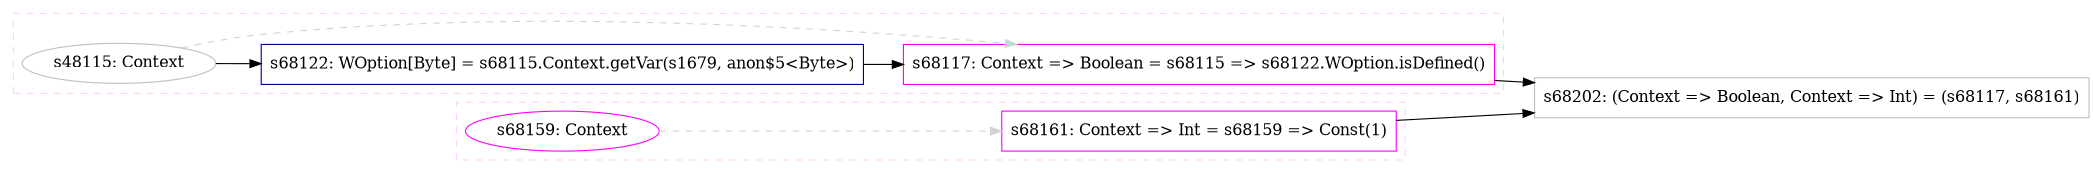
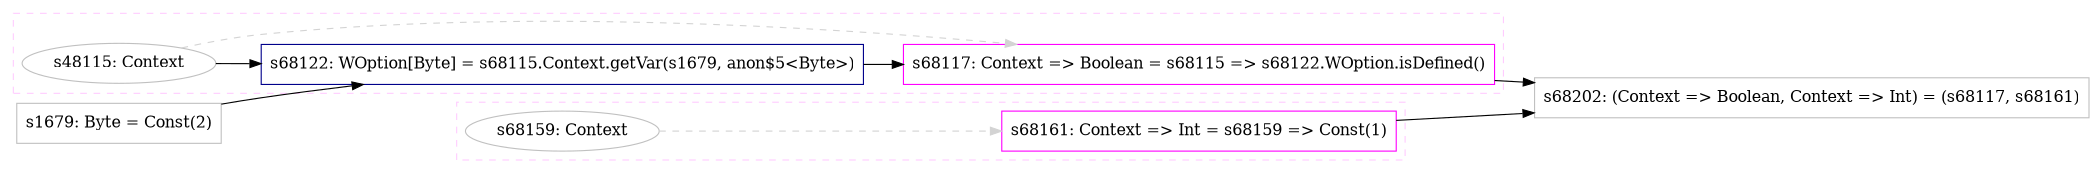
node "s1679: Byte = Const(2)": added
node "s68159: Context": color magenta -> gray
